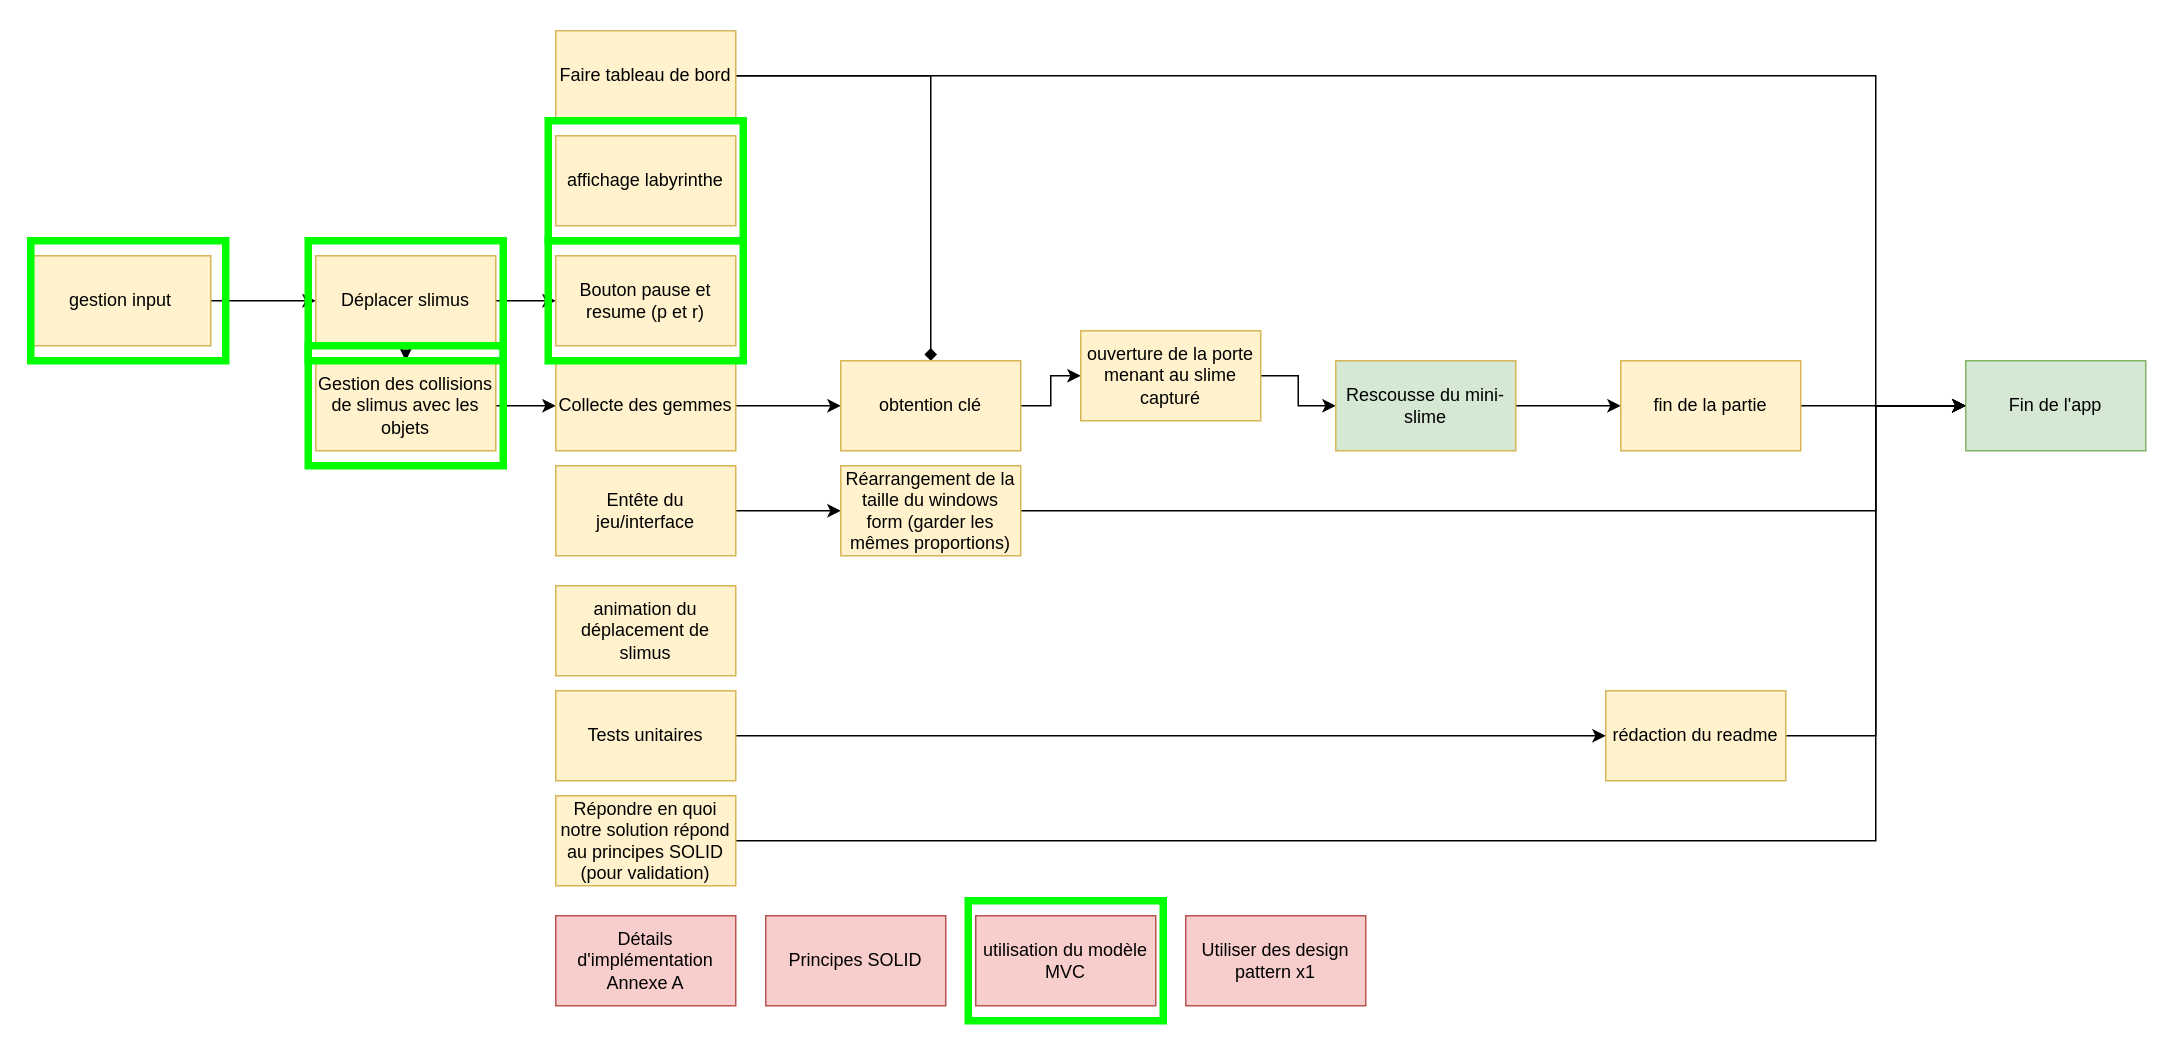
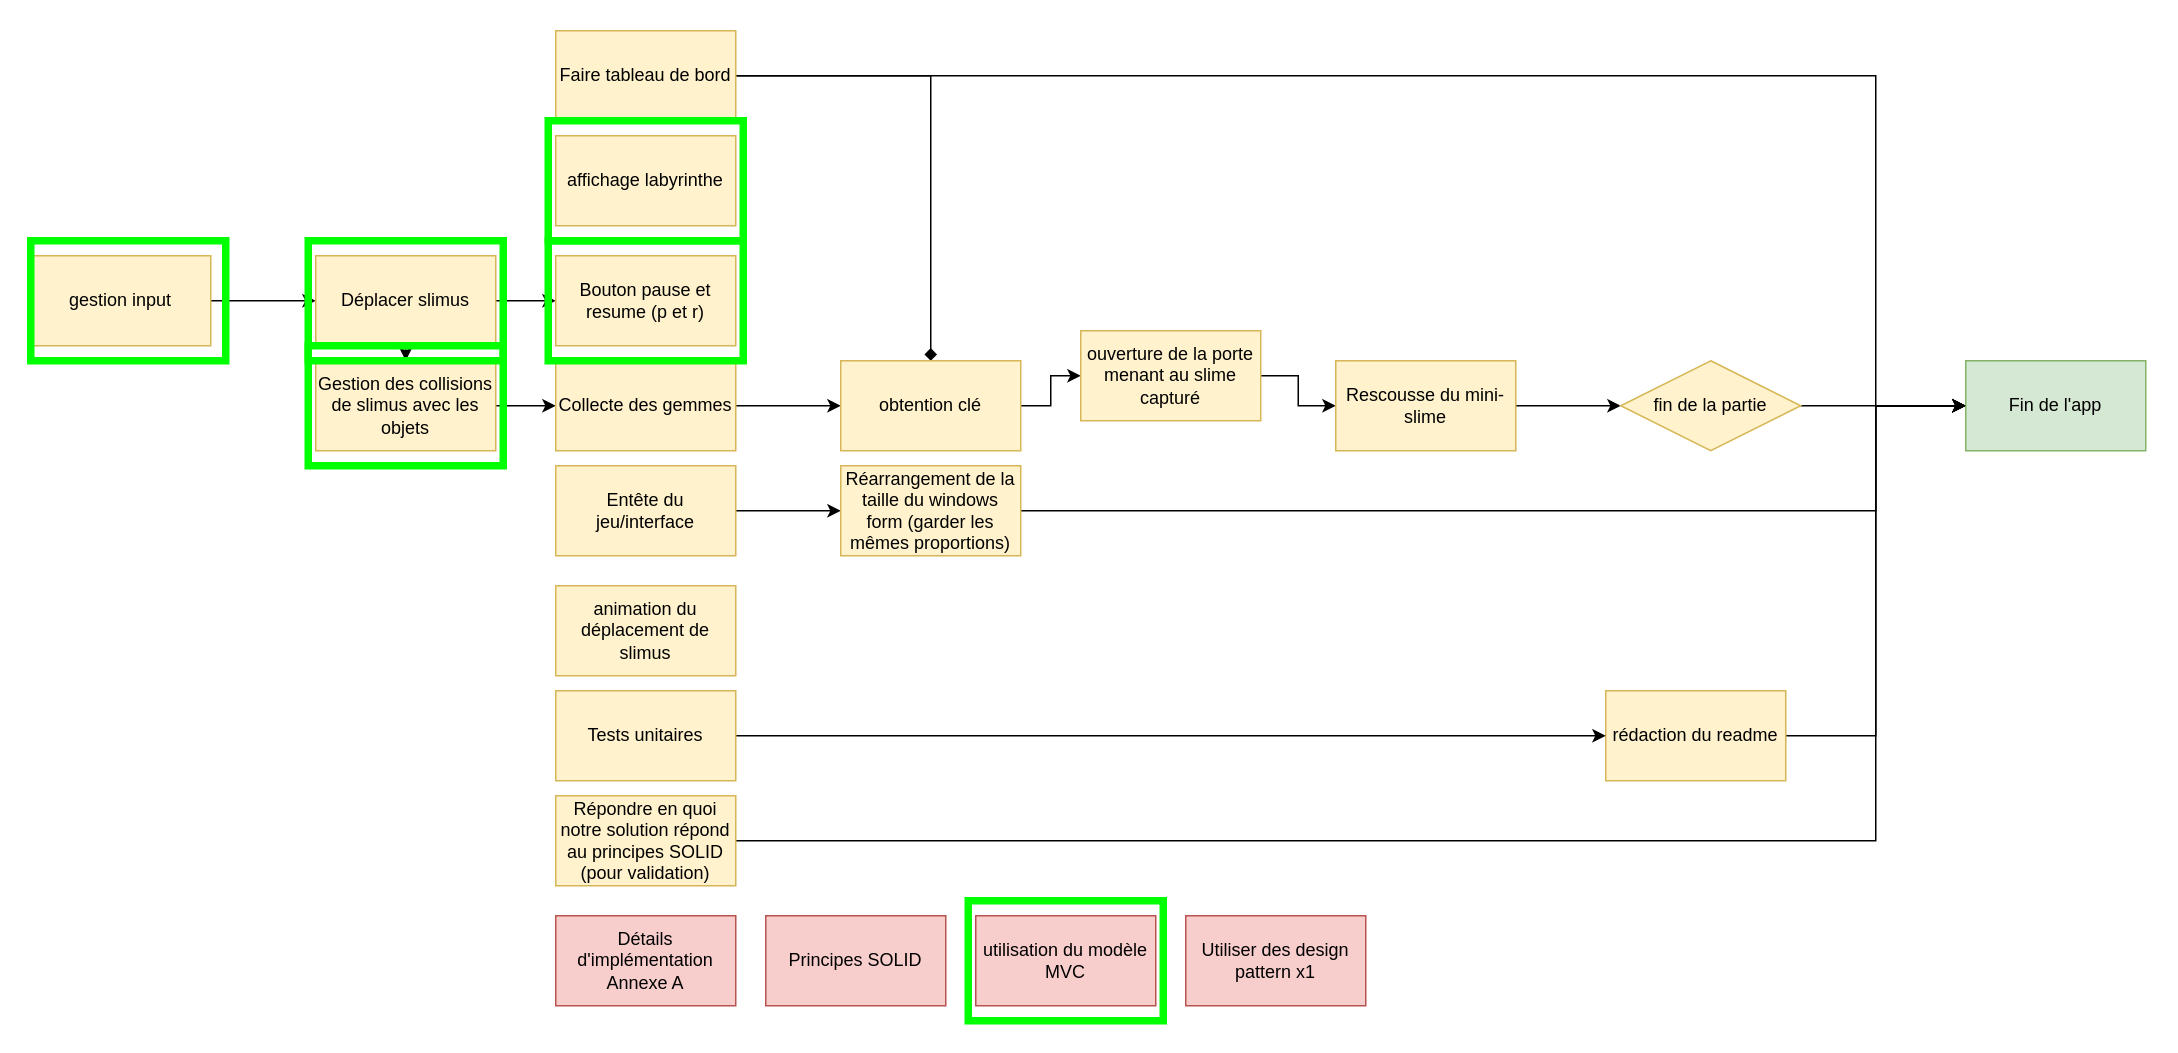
node "Rescousse du mini-slime": fillcolor #d5e8d4 -> #fff2cc
node "fin de la partie": shape rectangle -> diamond
